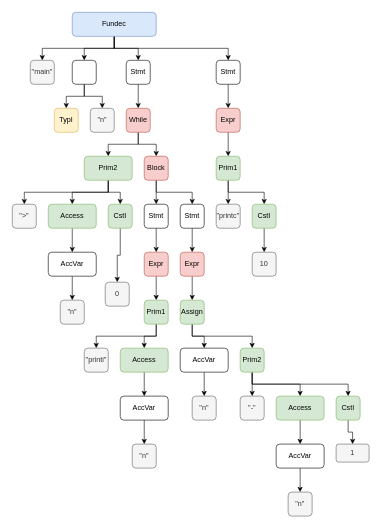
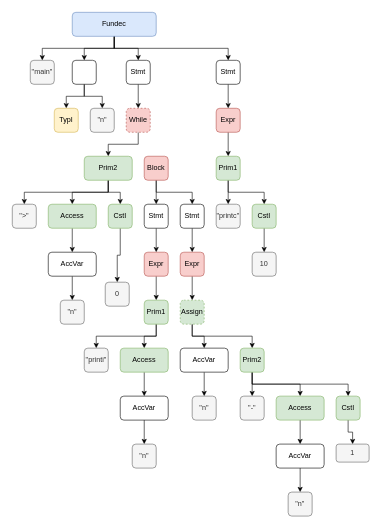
node "While": style solid -> dashed
edge "While" -> "Block": removed
node "Assign": style solid -> dashed
